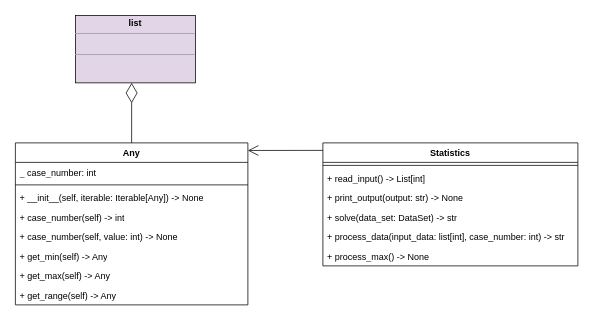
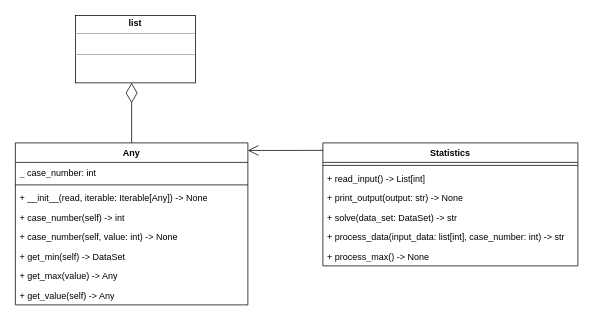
node "list": fillcolor #e1d5e7 -> #ffffff
node "+ __init__(self, iterable: Iterable[Any]) -> None": label "+ __init__(self, iterable: Iterable[Any]) -> None" -> "+ __init__(read, iterable: Iterable[Any]) -> None"
node "+ get_min(self) -> Any": label "+ get_min(self) -> Any" -> "+ get_min(self) -> DataSet"
node "+ get_max(self) -> Any": label "+ get_max(self) -> Any" -> "+ get_max(value) -> Any"
node "+ get_range(self) -> Any": label "+ get_range(self) -> Any" -> "+ get_value(self) -> Any"
